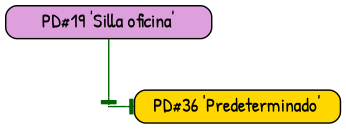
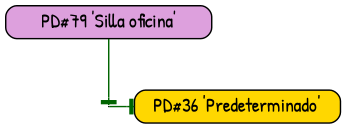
node "PD#19 'Silla oficina'": label "PD#19 'Silla oficina'" -> "PD#79 'Silla oficina'"
